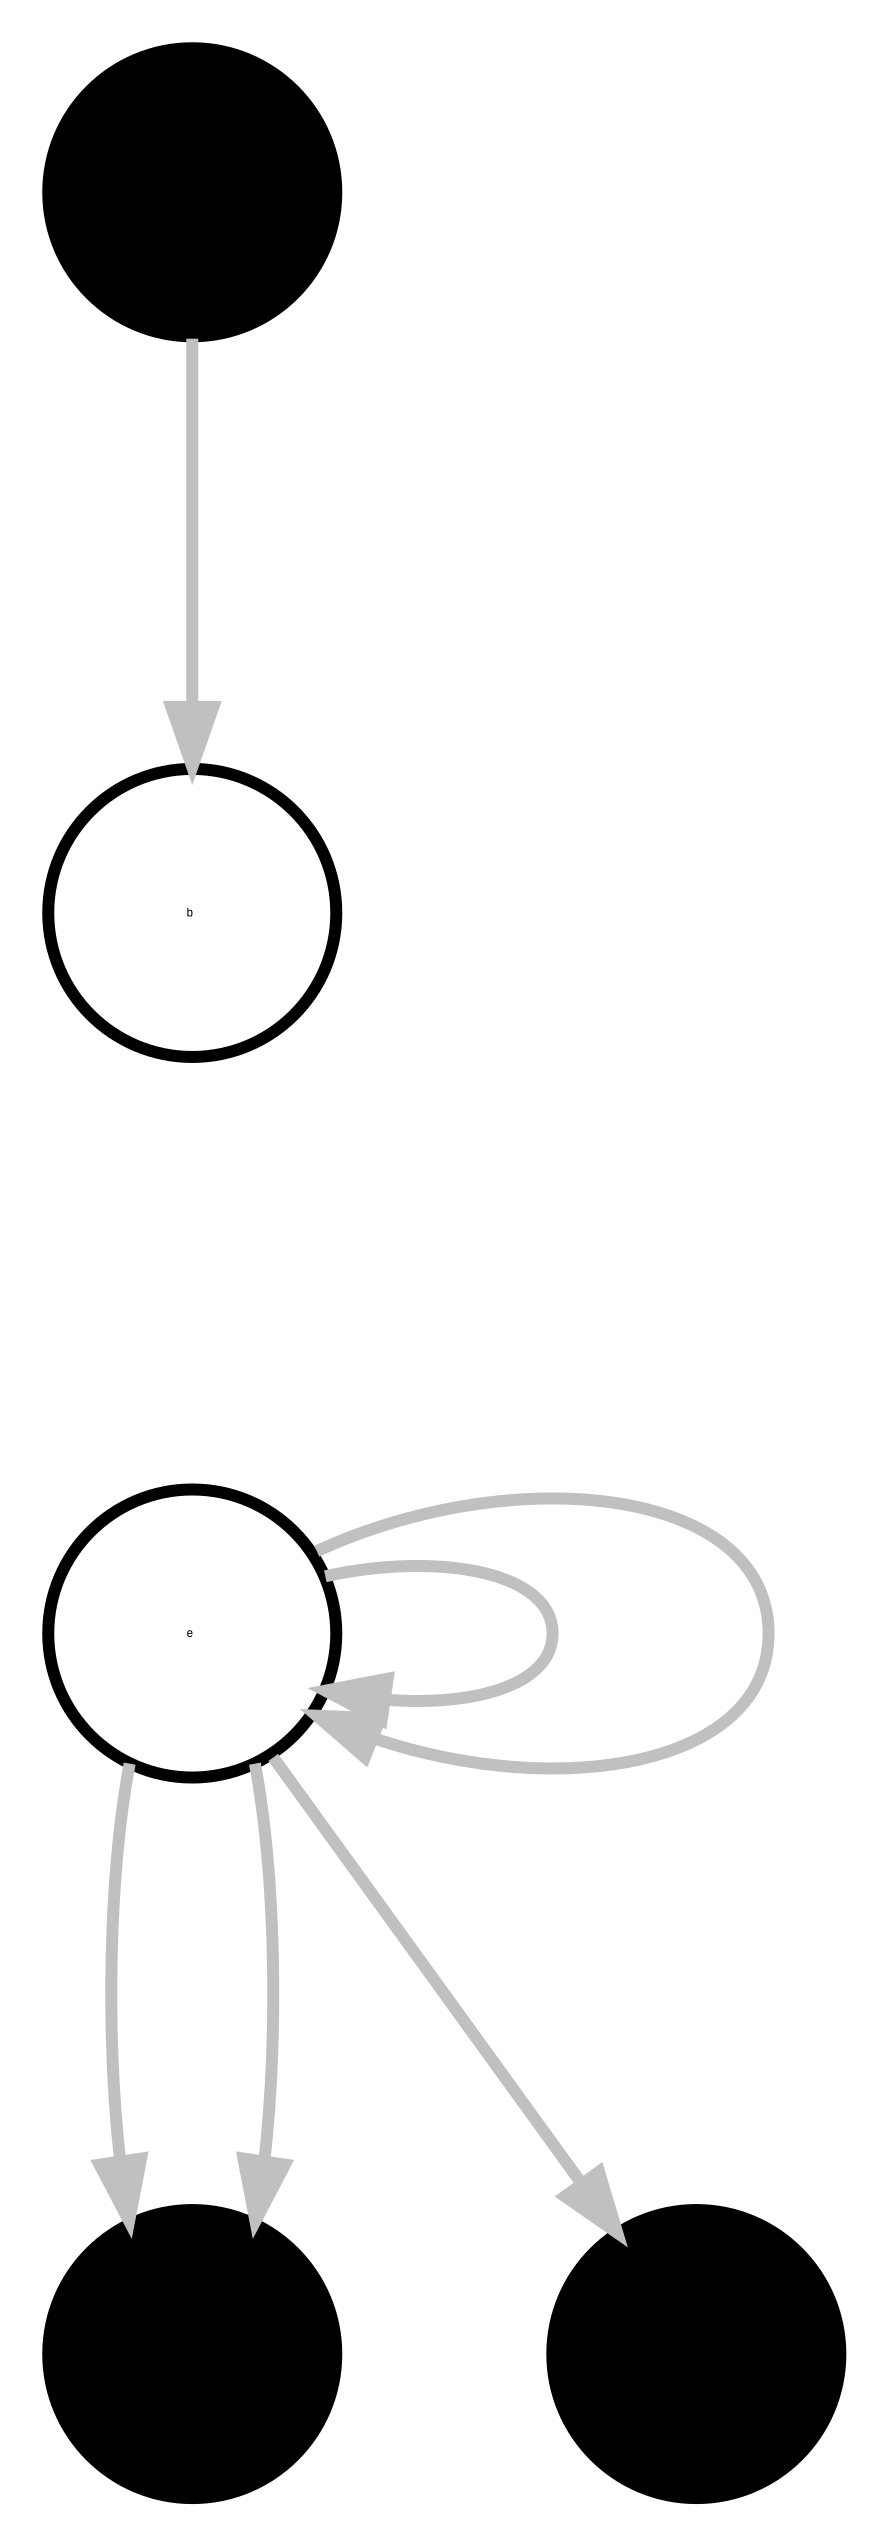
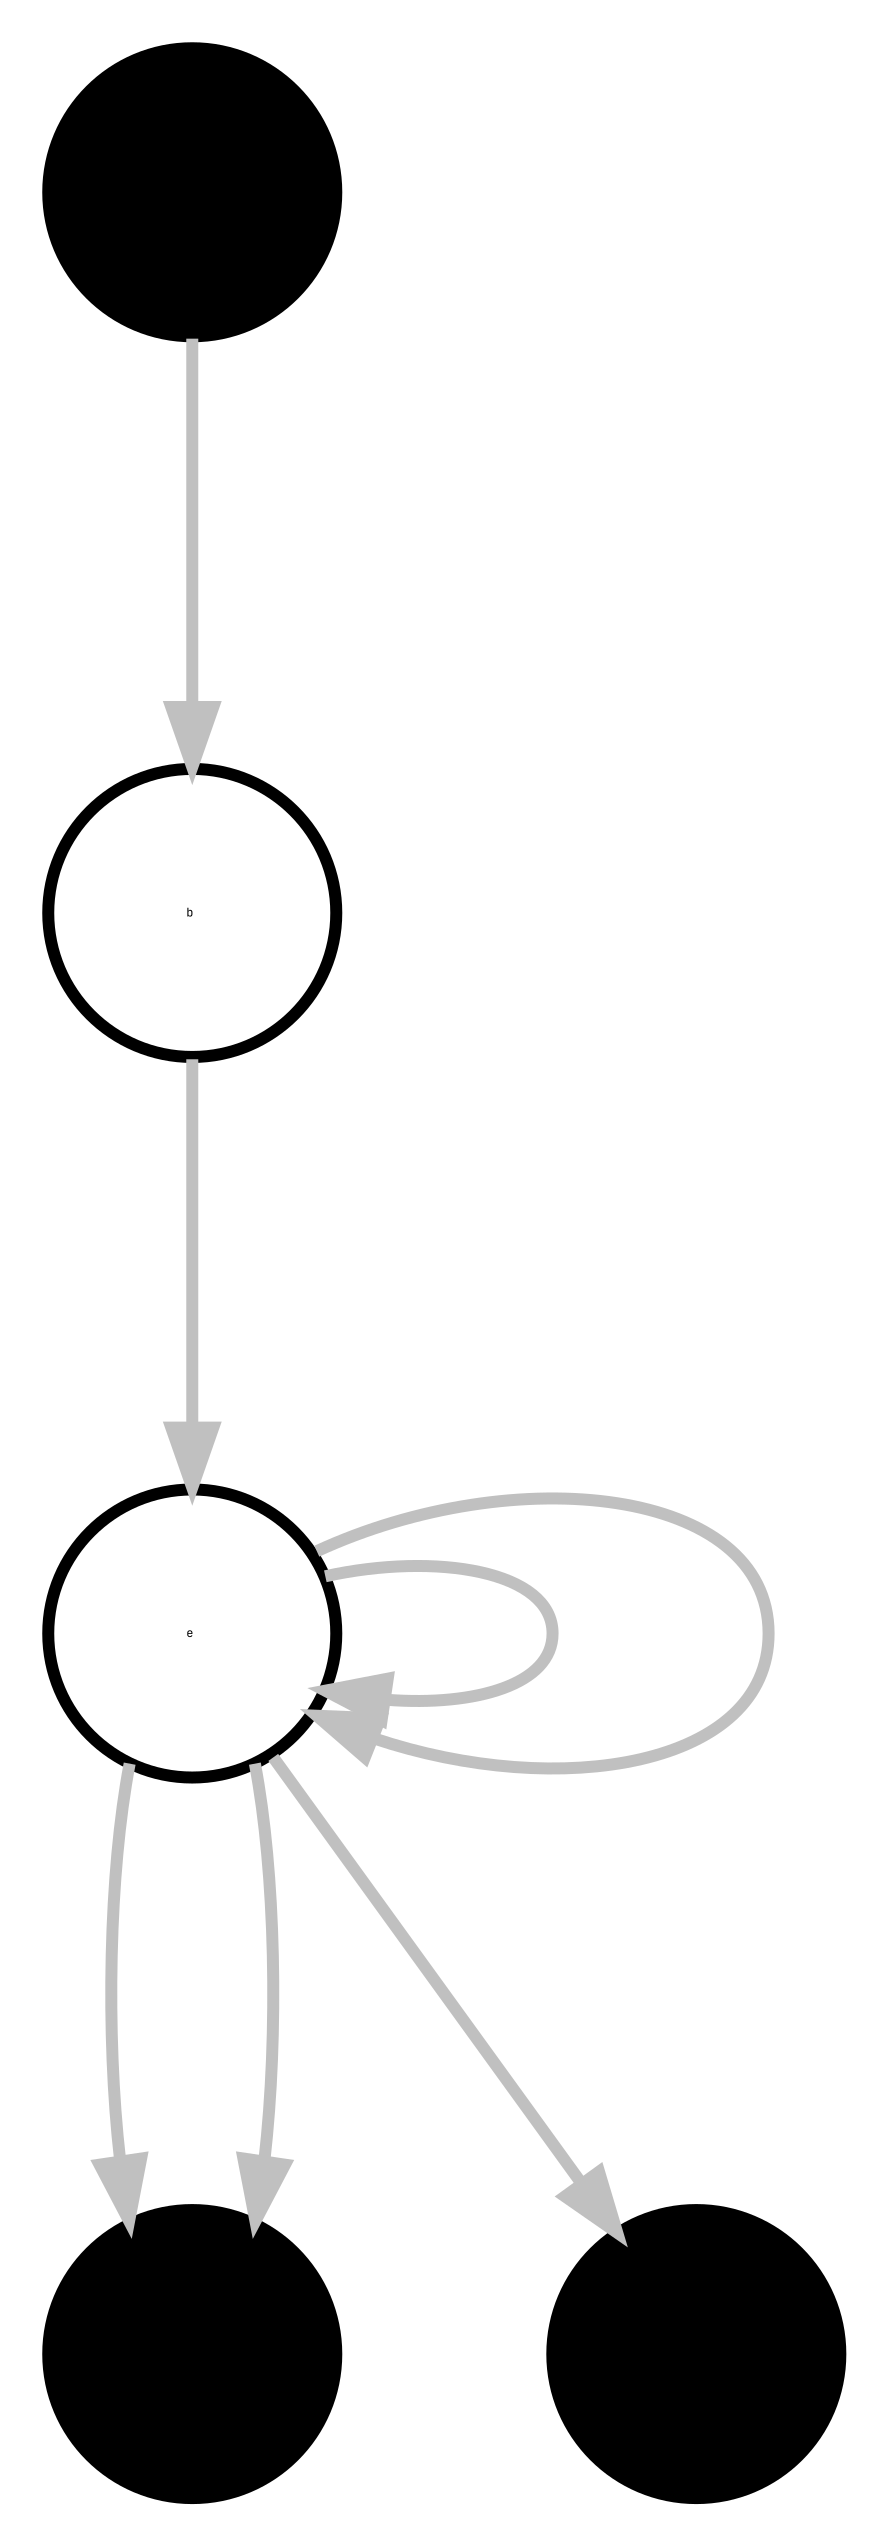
edge "b" -> "e": added
